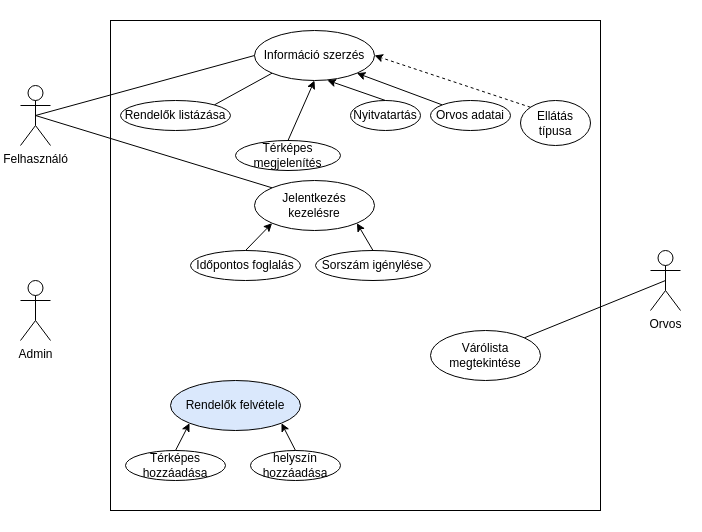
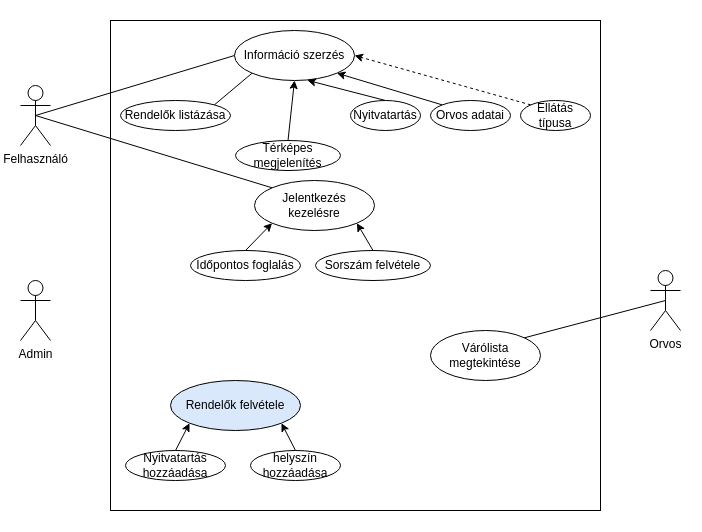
node "Információ szerzés": moved (315, 56) -> (295, 56)
node "Ellátás típusa": size 70x45 -> 70x30
node "Sorszám igénylése": label "Sorszám igénylése" -> "Sorszám felvétele"
node "Orvos": moved (666, 281) -> (666, 301)
node "Térképes hozzáadása": label "Térképes hozzáadása" -> "Nyitvatartás hozzáadása"
